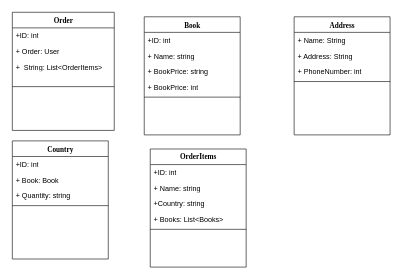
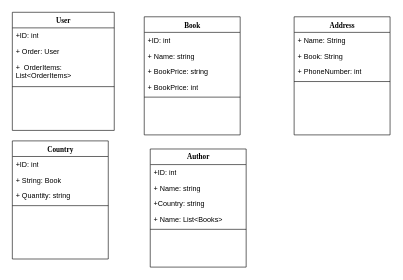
node "Order": label "Order" -> "User"
node "+ Address: String": label "+ Address: String" -> "+ Book: String"
node "+ String: List<OrderItems>": label "+ String: List<OrderItems>" -> "+ OrderItems: List<OrderItems>"
node "OrderItems": label "OrderItems" -> "Author"
node "+ Book: Book": label "+ Book: Book" -> "+ String: Book"
node "+ Books: List<Books>": label "+ Books: List<Books>" -> "+ Name: List<Books>"
